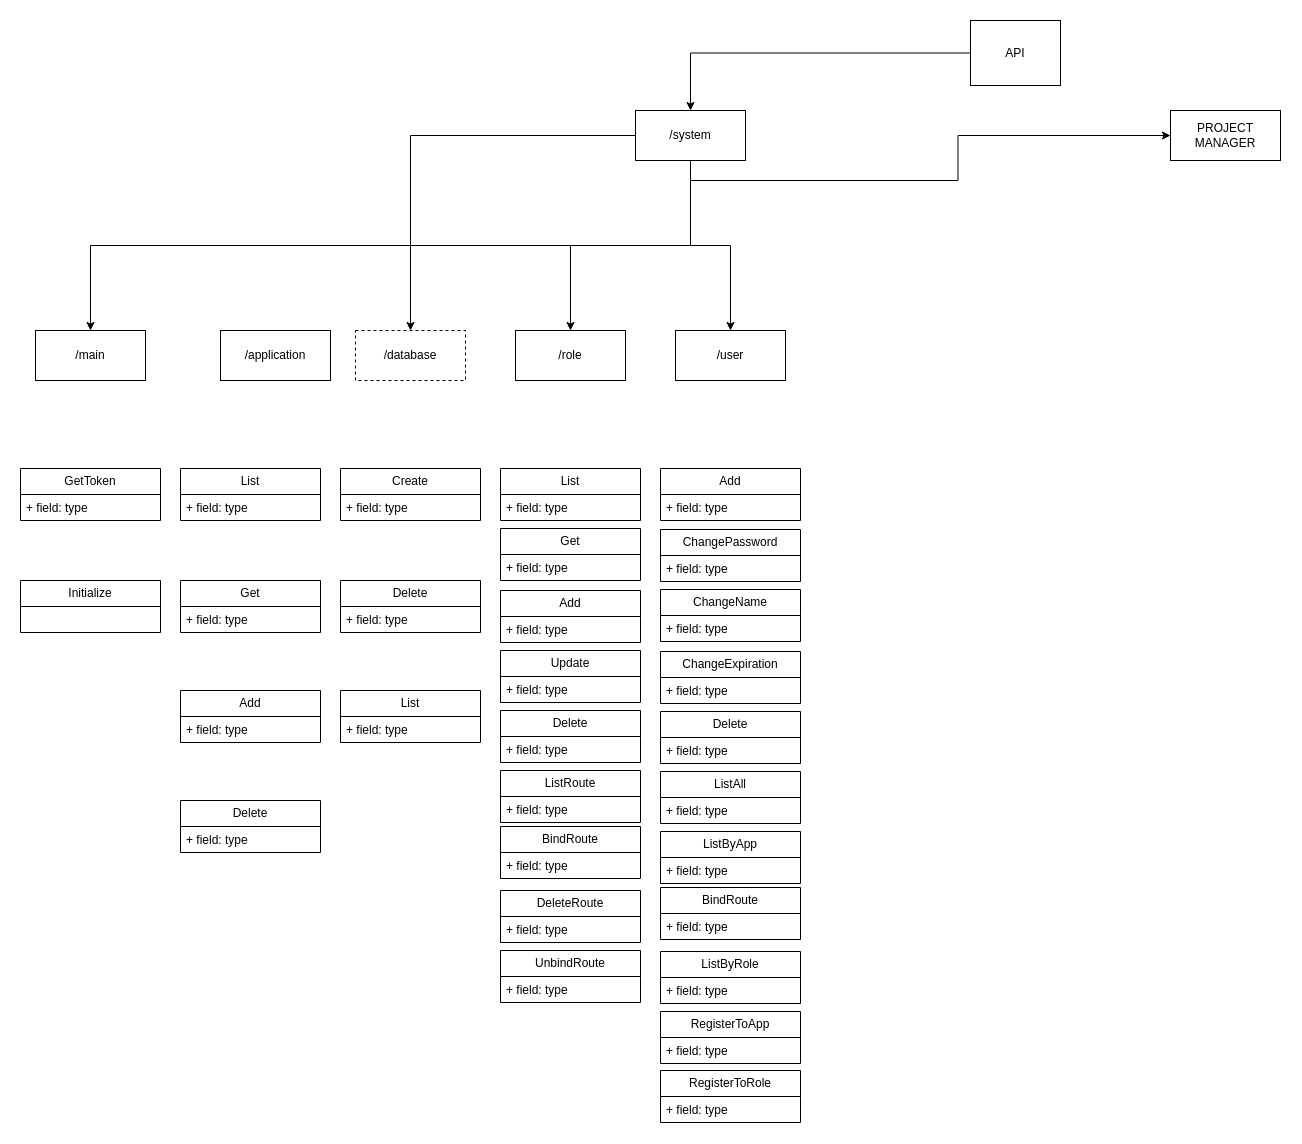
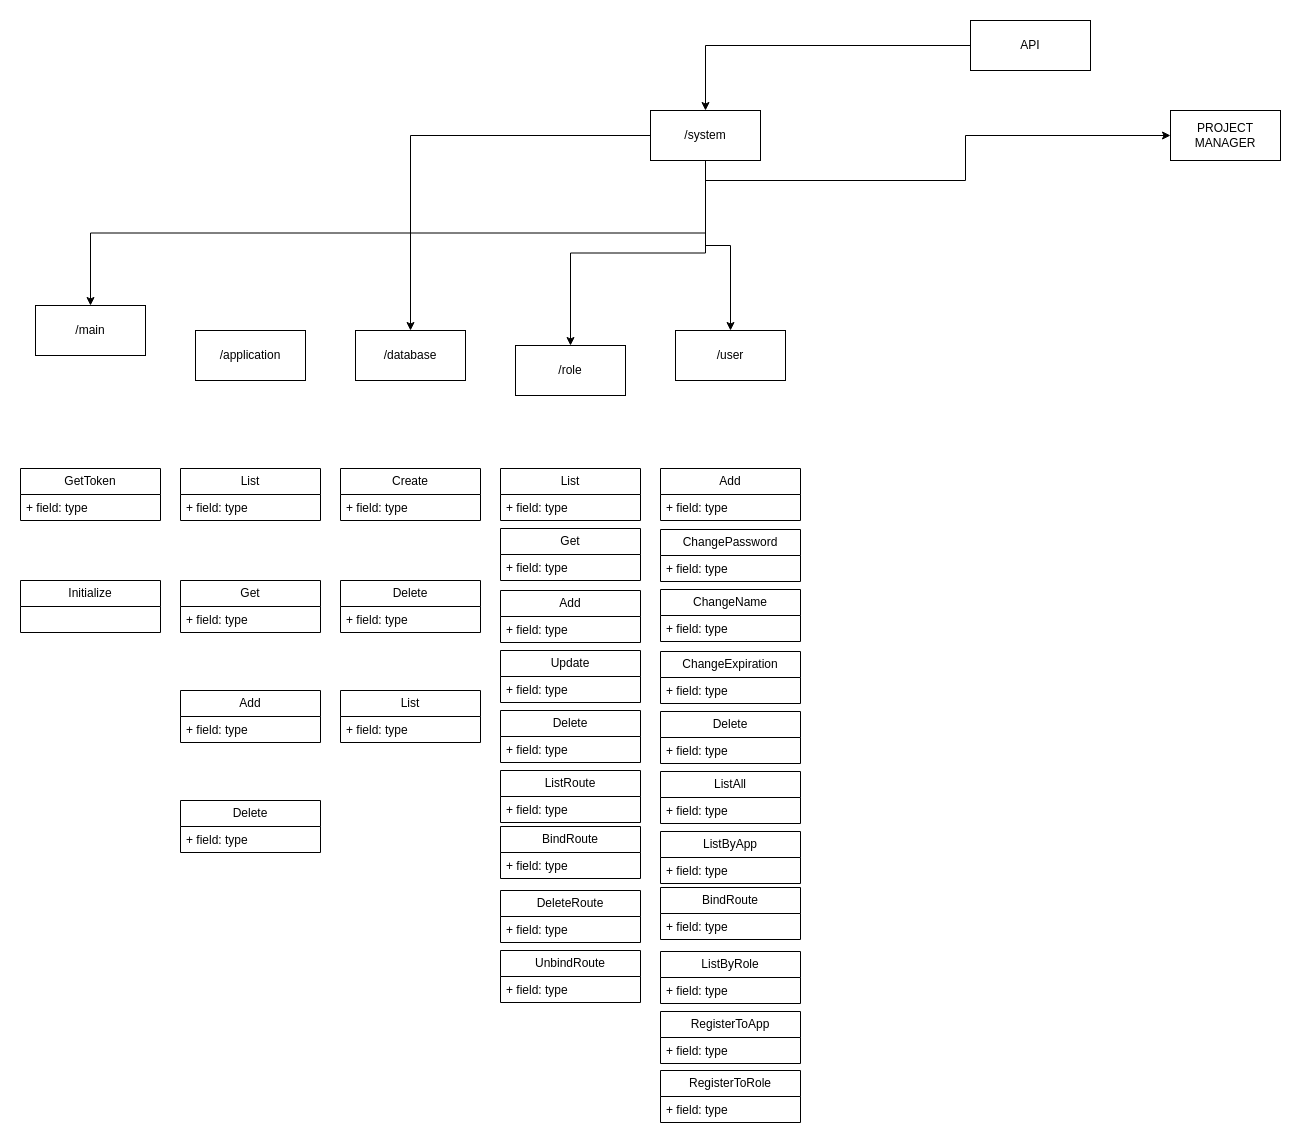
node "API": size 90x65 -> 120x50
node "/system": moved (691, 136) -> (706, 136)
node "/main": moved (91, 356) -> (91, 331)
node "/application": moved (276, 356) -> (251, 356)
node "/database": style dashed -> solid
node "/role": moved (571, 356) -> (571, 371)
